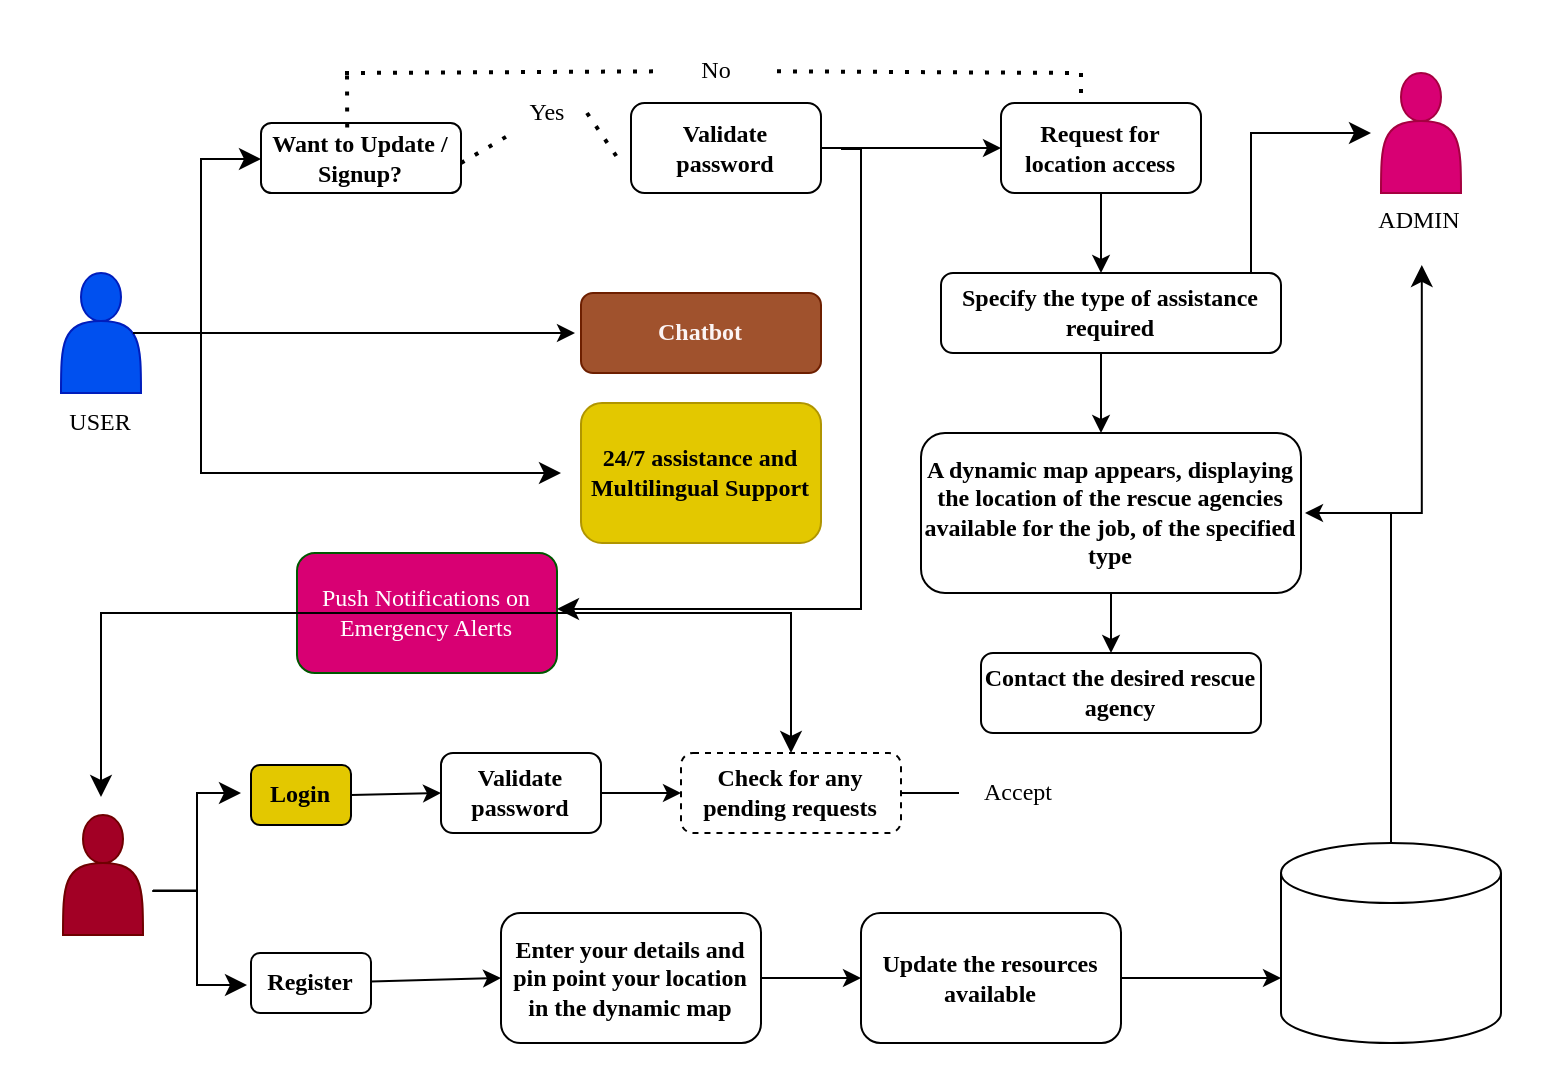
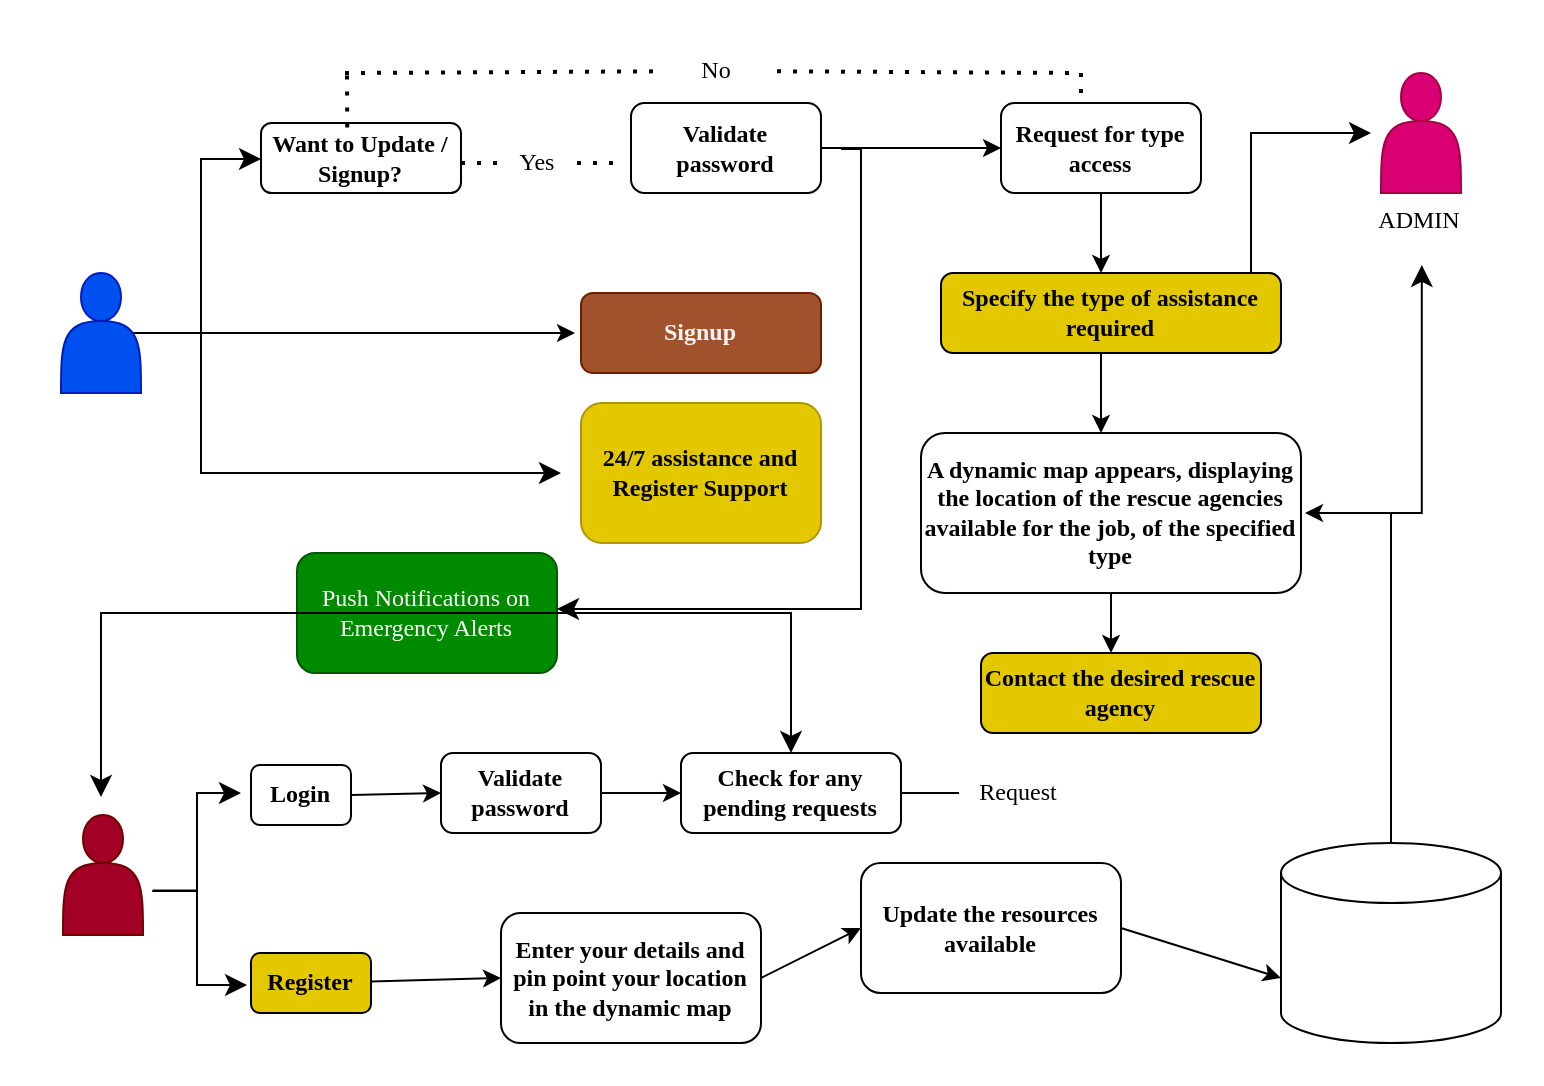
node "Yes": moved (547, 113) -> (537, 163)
node "Request for location access": label "Request for location access" -> "Request for type access"
node "Specify the type of assistance required": fillcolor #ffffff -> #e3c800
node "Chatbot": label "Chatbot" -> "Signup"
node "USER": removed
node "24/7 assistance and Multilingual Support": label "24/7 assistance and Multilingual Support" -> "24/7 assistance and Register Support"
node "Push Notifications on Emergency Alerts": fillcolor #d80073 -> #008a00
node "Contact the desired rescue agency": fillcolor #ffffff -> #e3c800
node "Check for any pending requests": style dashed -> solid
node "Accept": label "Accept" -> "Request"
node "Login": fillcolor #e3c800 -> #ffffff
node "Update the resources available": moved (991, 978) -> (991, 928)
node "Register": fillcolor #ffffff -> #e3c800
